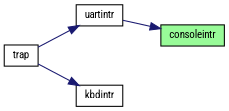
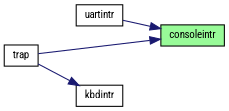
edge "trap" -> "uartintr": now "trap" -> "consoleintr"
